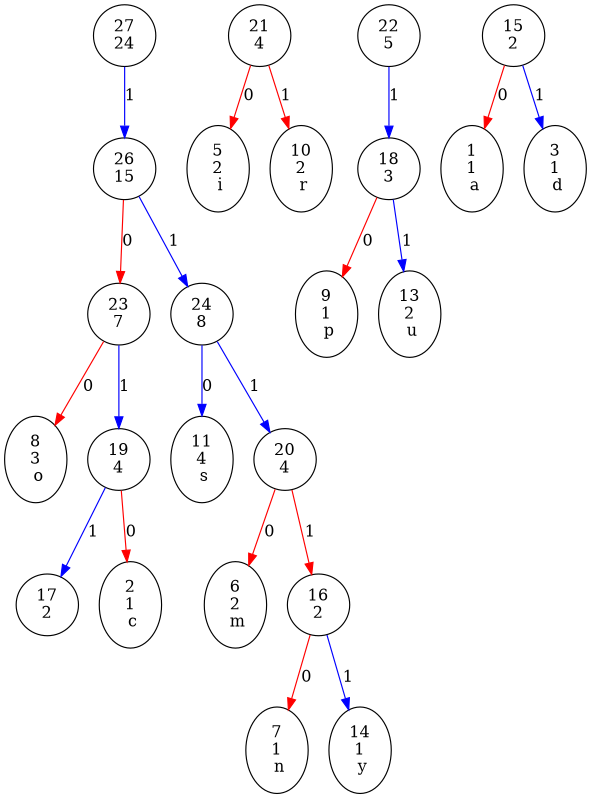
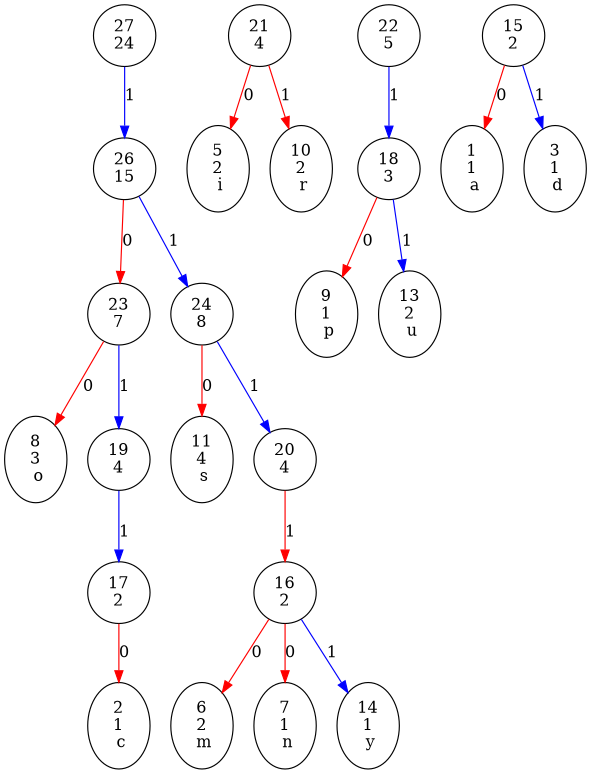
edge "24 8" -> "11 4 s": color blue -> red
edge "19 4" -> "2 1 c": now "17 2" -> "2 1 c"
edge "20 4" -> "6 2 m": now "16 2" -> "6 2 m"
